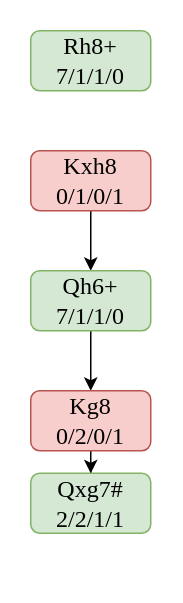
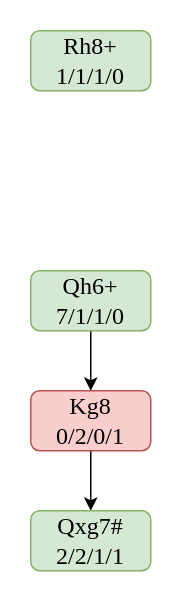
node "Rh8+ 7/1/1/0": label "Rh8+ 7/1/1/0" -> "Rh8+ 1/1/1/0"
node "Kxh8 0/1/0/1": removed
edge "Kxh8 0/1/0/1" -> "Qh6+ 7/1/1/0": removed
node "Qxg7# 2/2/1/1": moved (91, 503) -> (91, 541)
